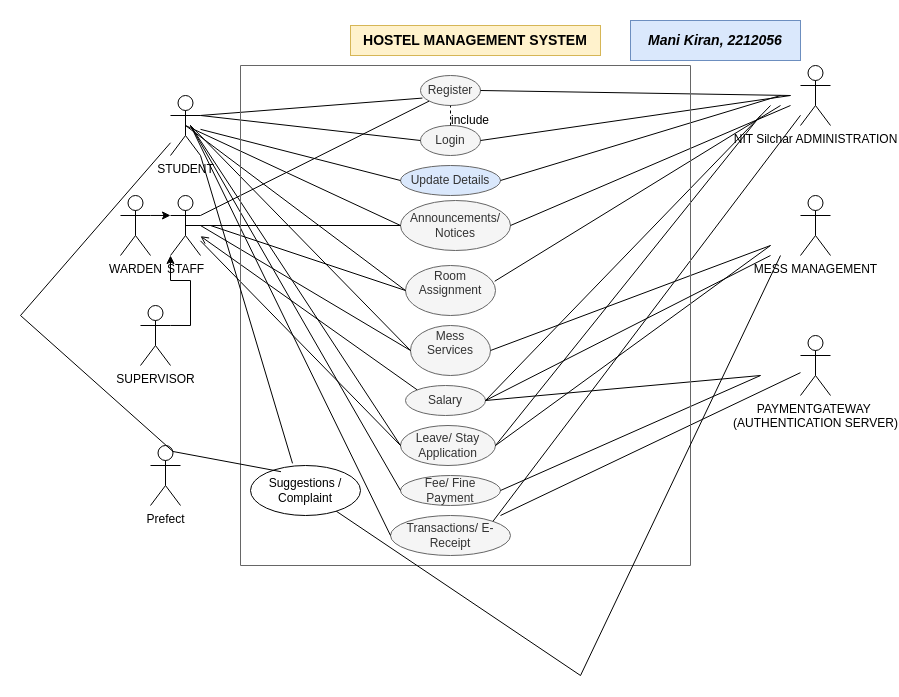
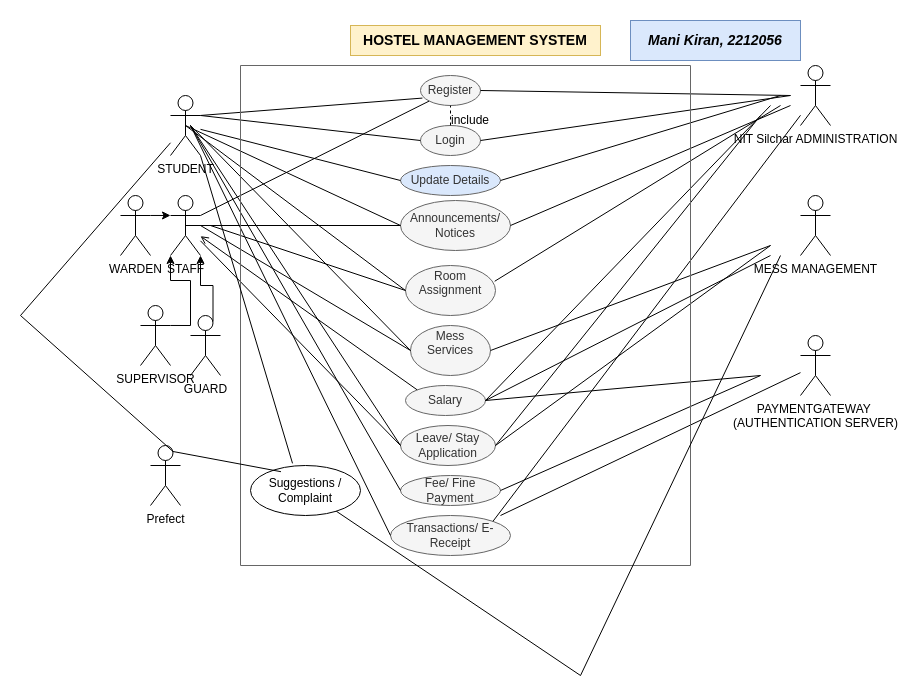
edge "GUARD" -> "STAFF": added
node "GUARD": added
